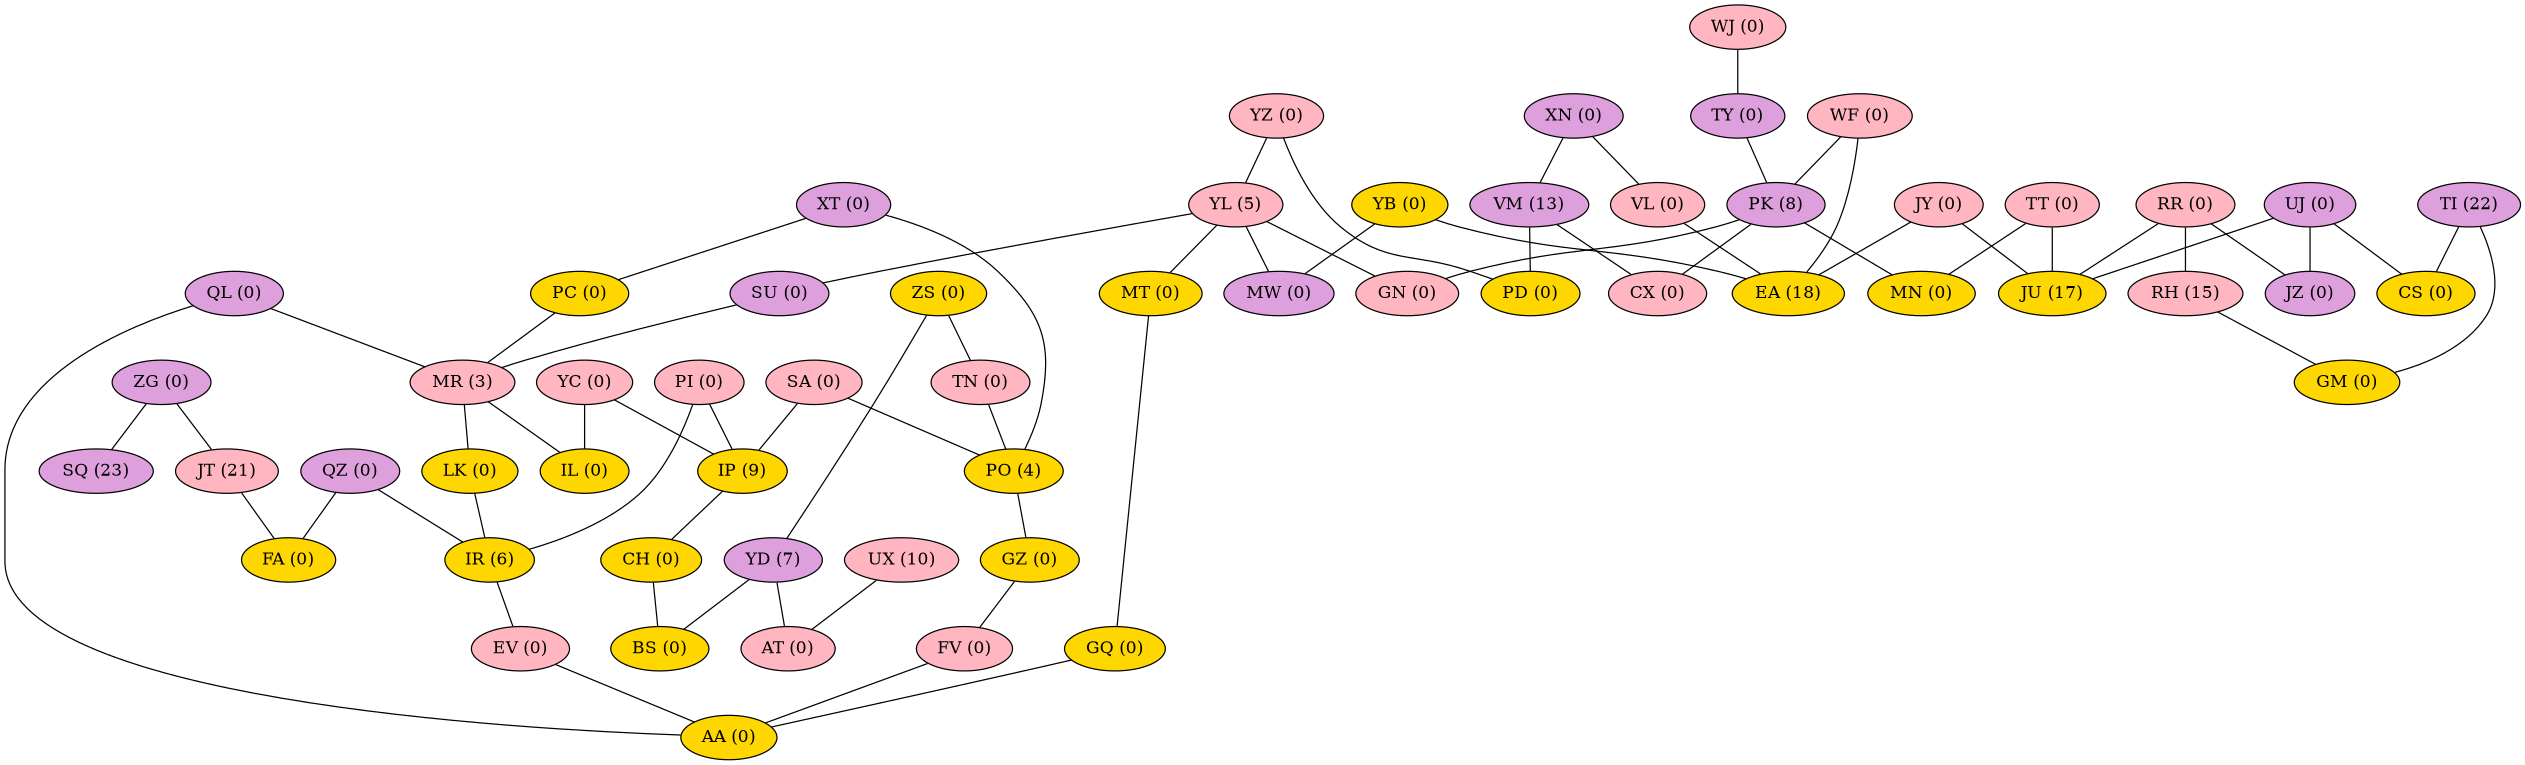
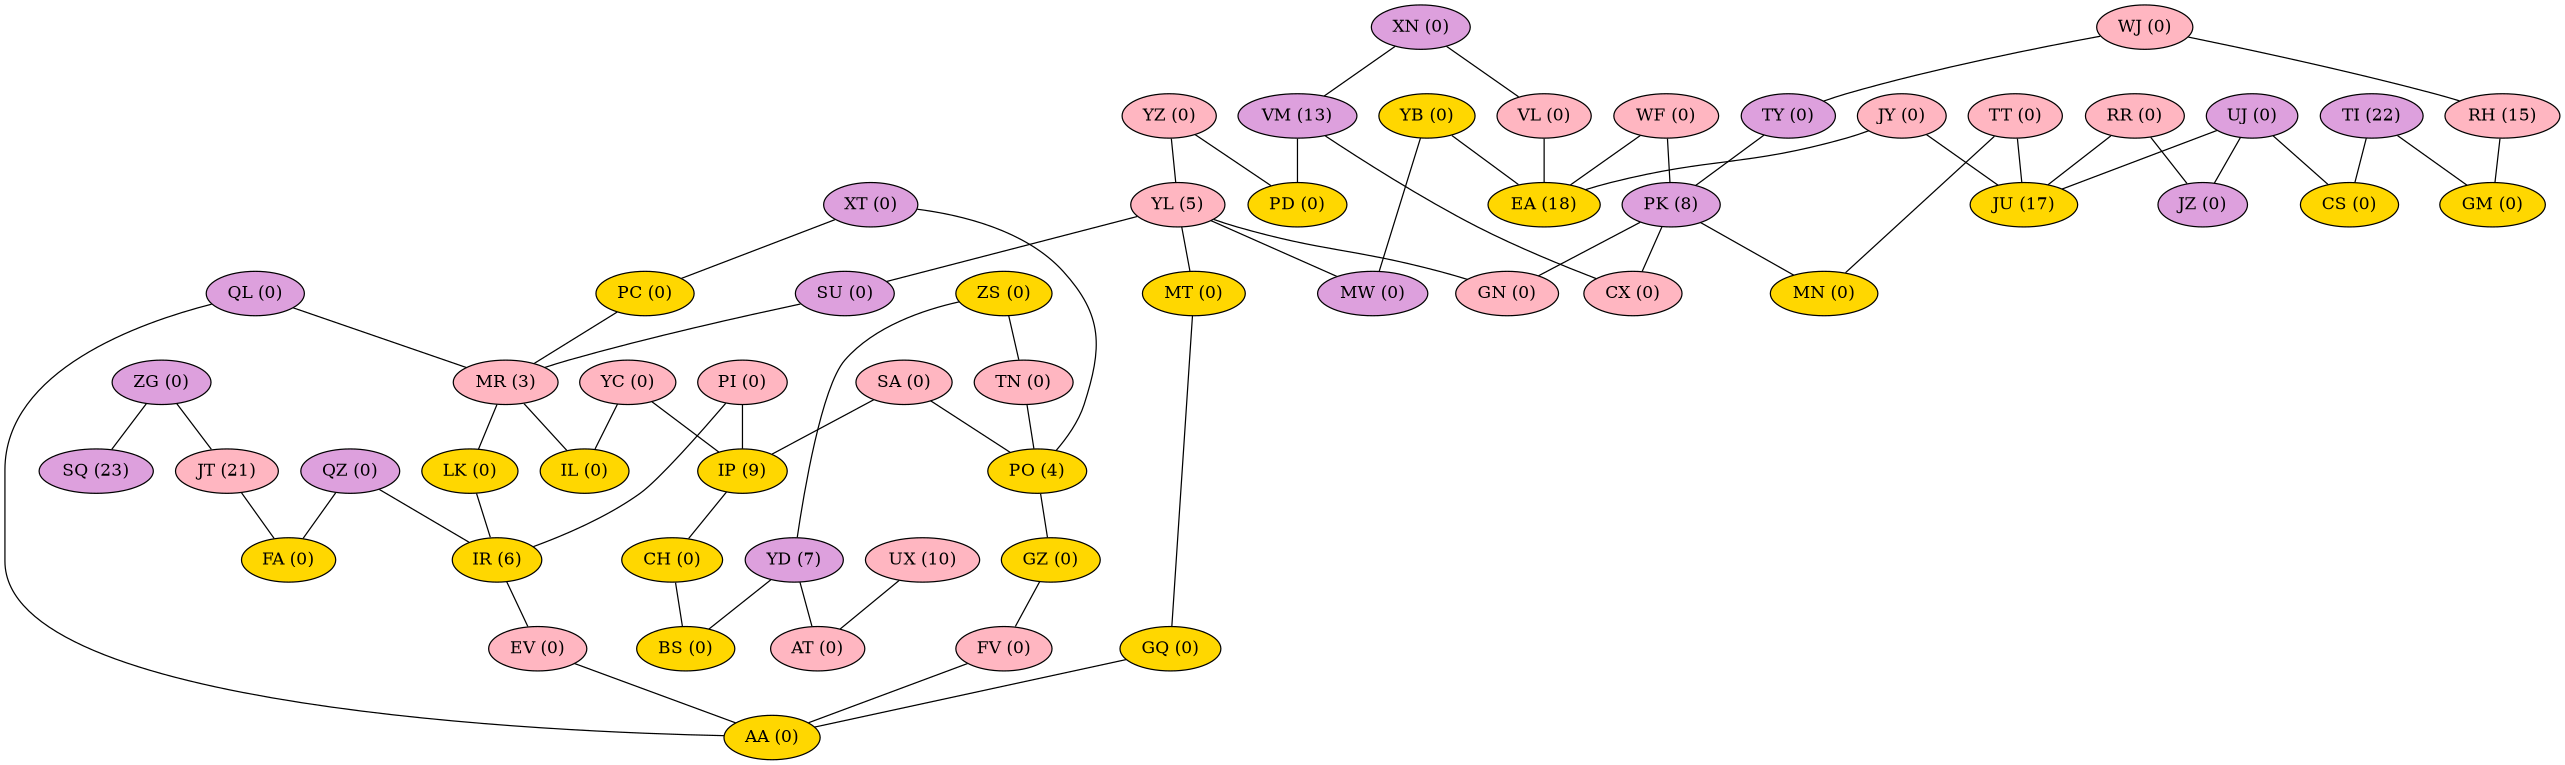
edge "RR (0)" -- "RH (15)": now "WJ (0)" -- "RH (15)"
